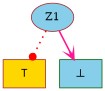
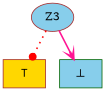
node "Z1": label "Z1" -> "Z3"
